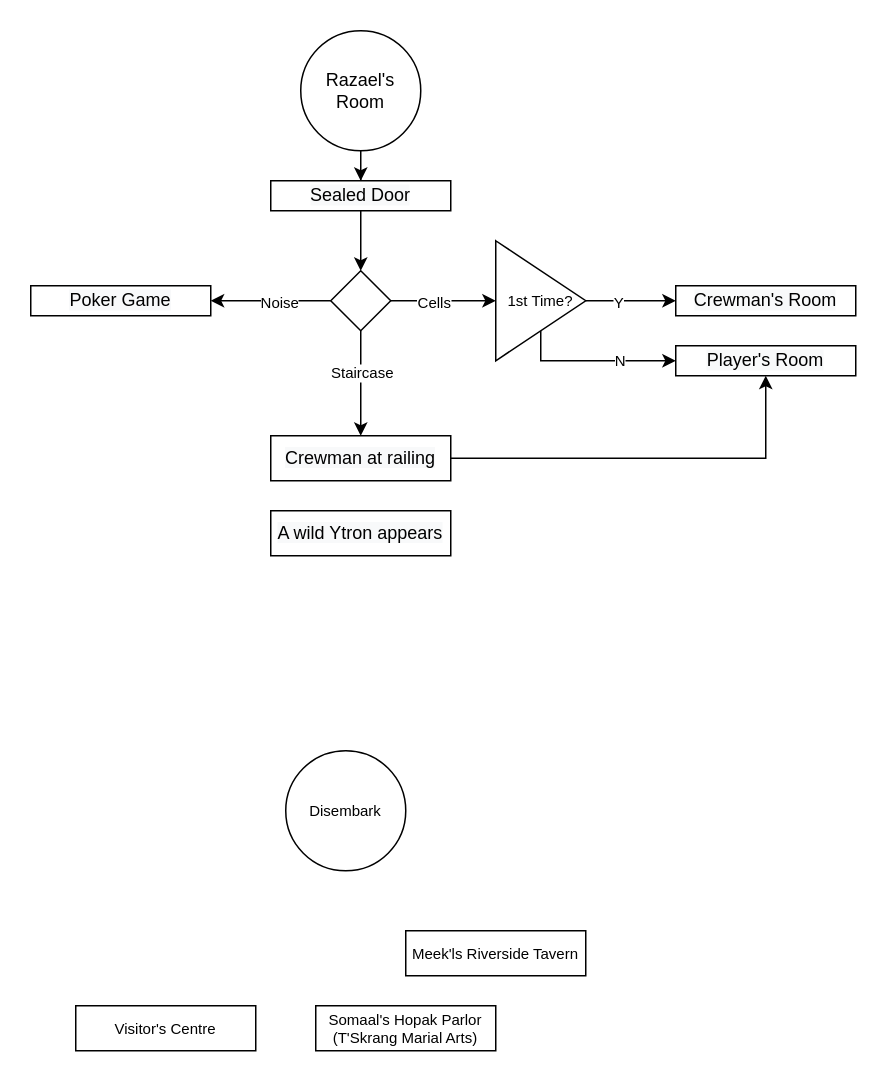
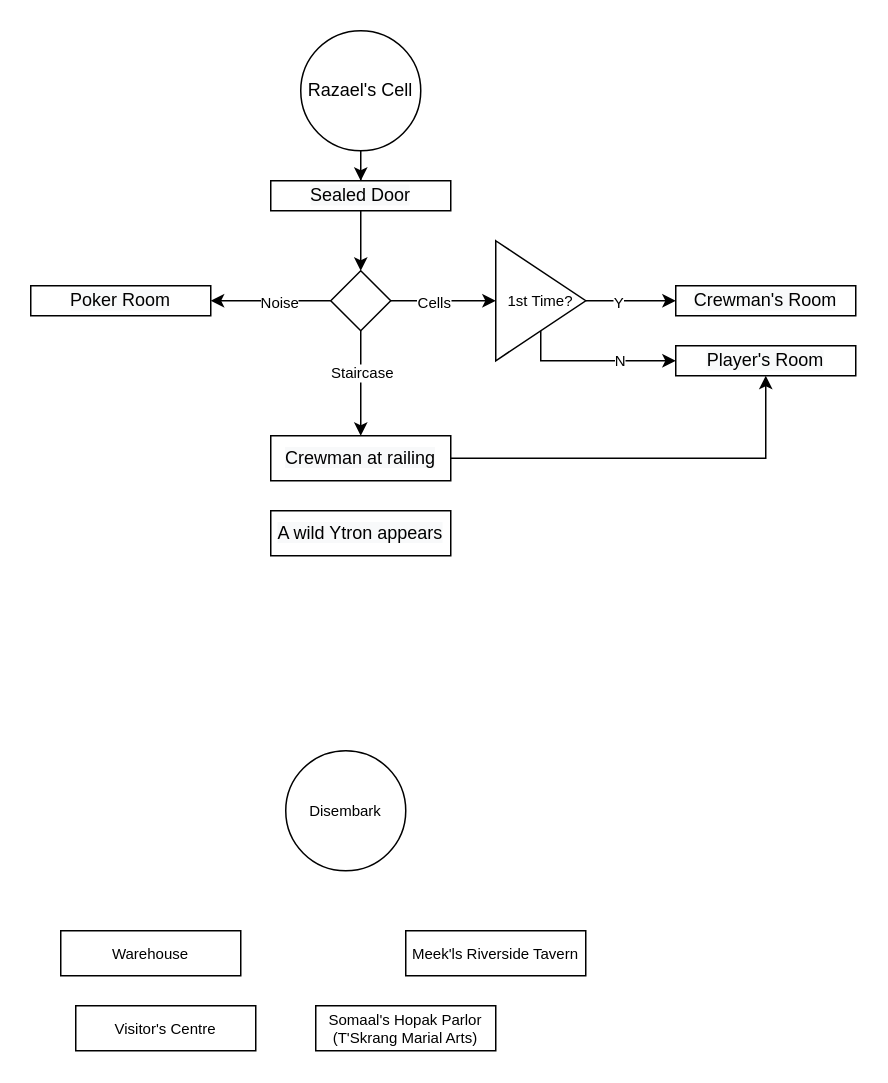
node "Razael's Room": label "Razael's Room" -> "Razael's Cell"
node "Poker Game": label "Poker Game" -> "Poker Room"
node "Warehouse": added
